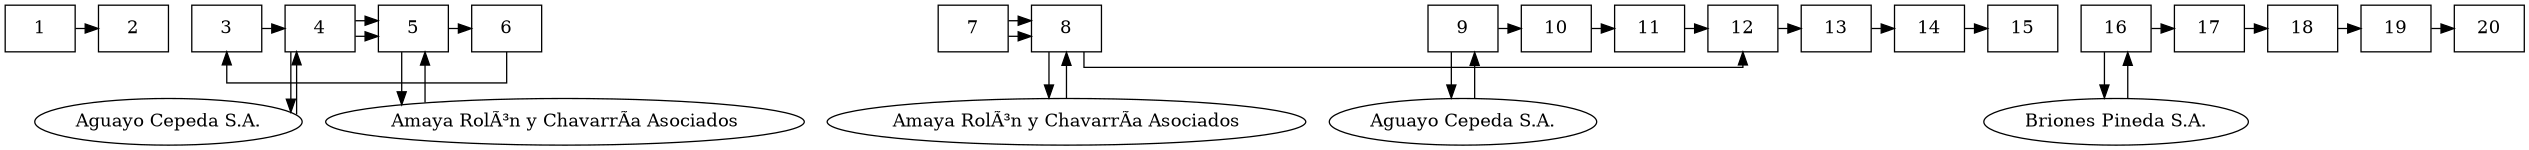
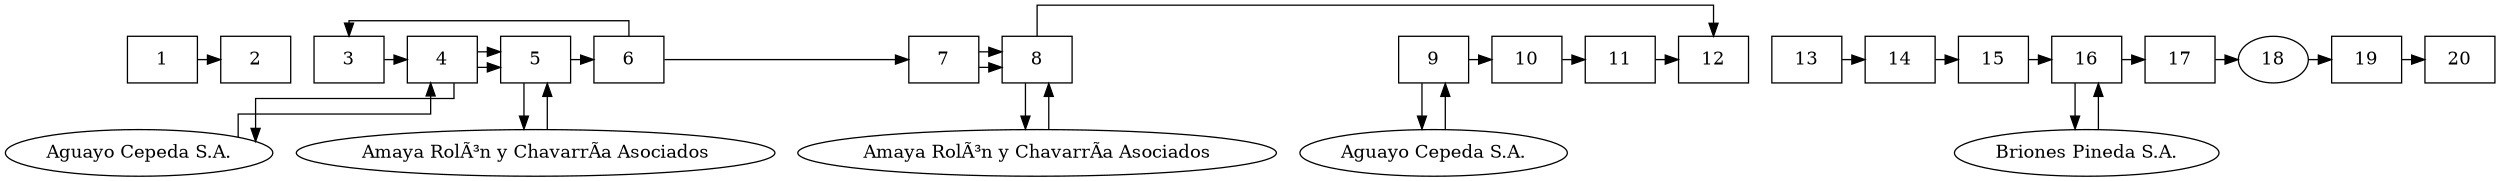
edge "12" -> "13": removed
node "18": shape box -> ellipse
edge "6" -> "7": added
edge "15" -> "16": added
